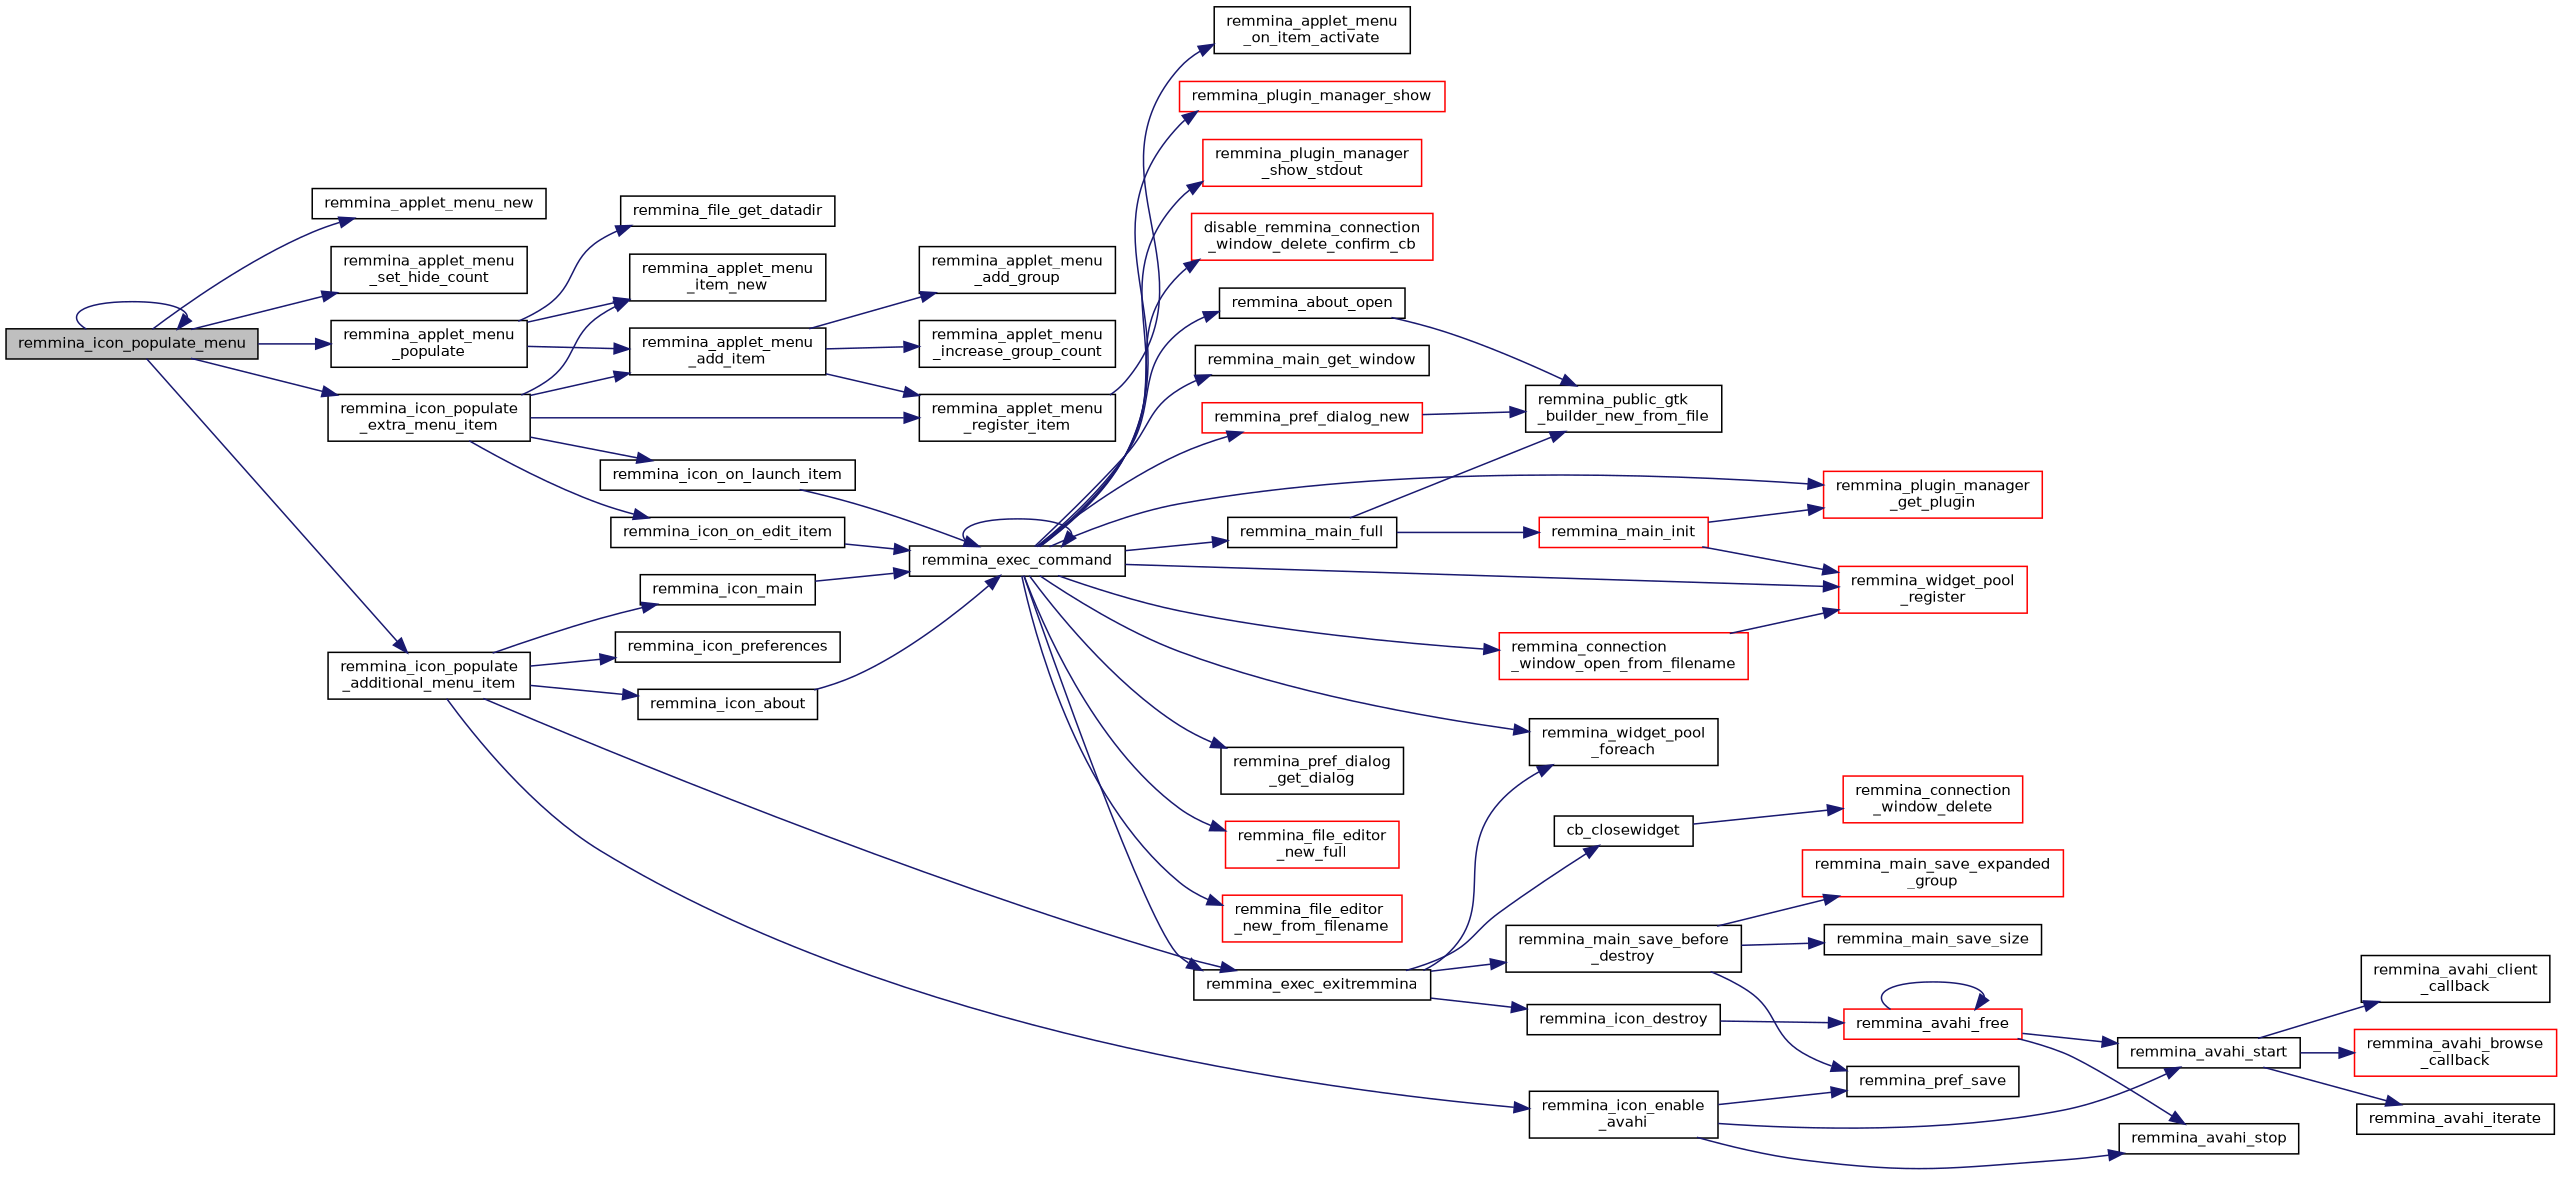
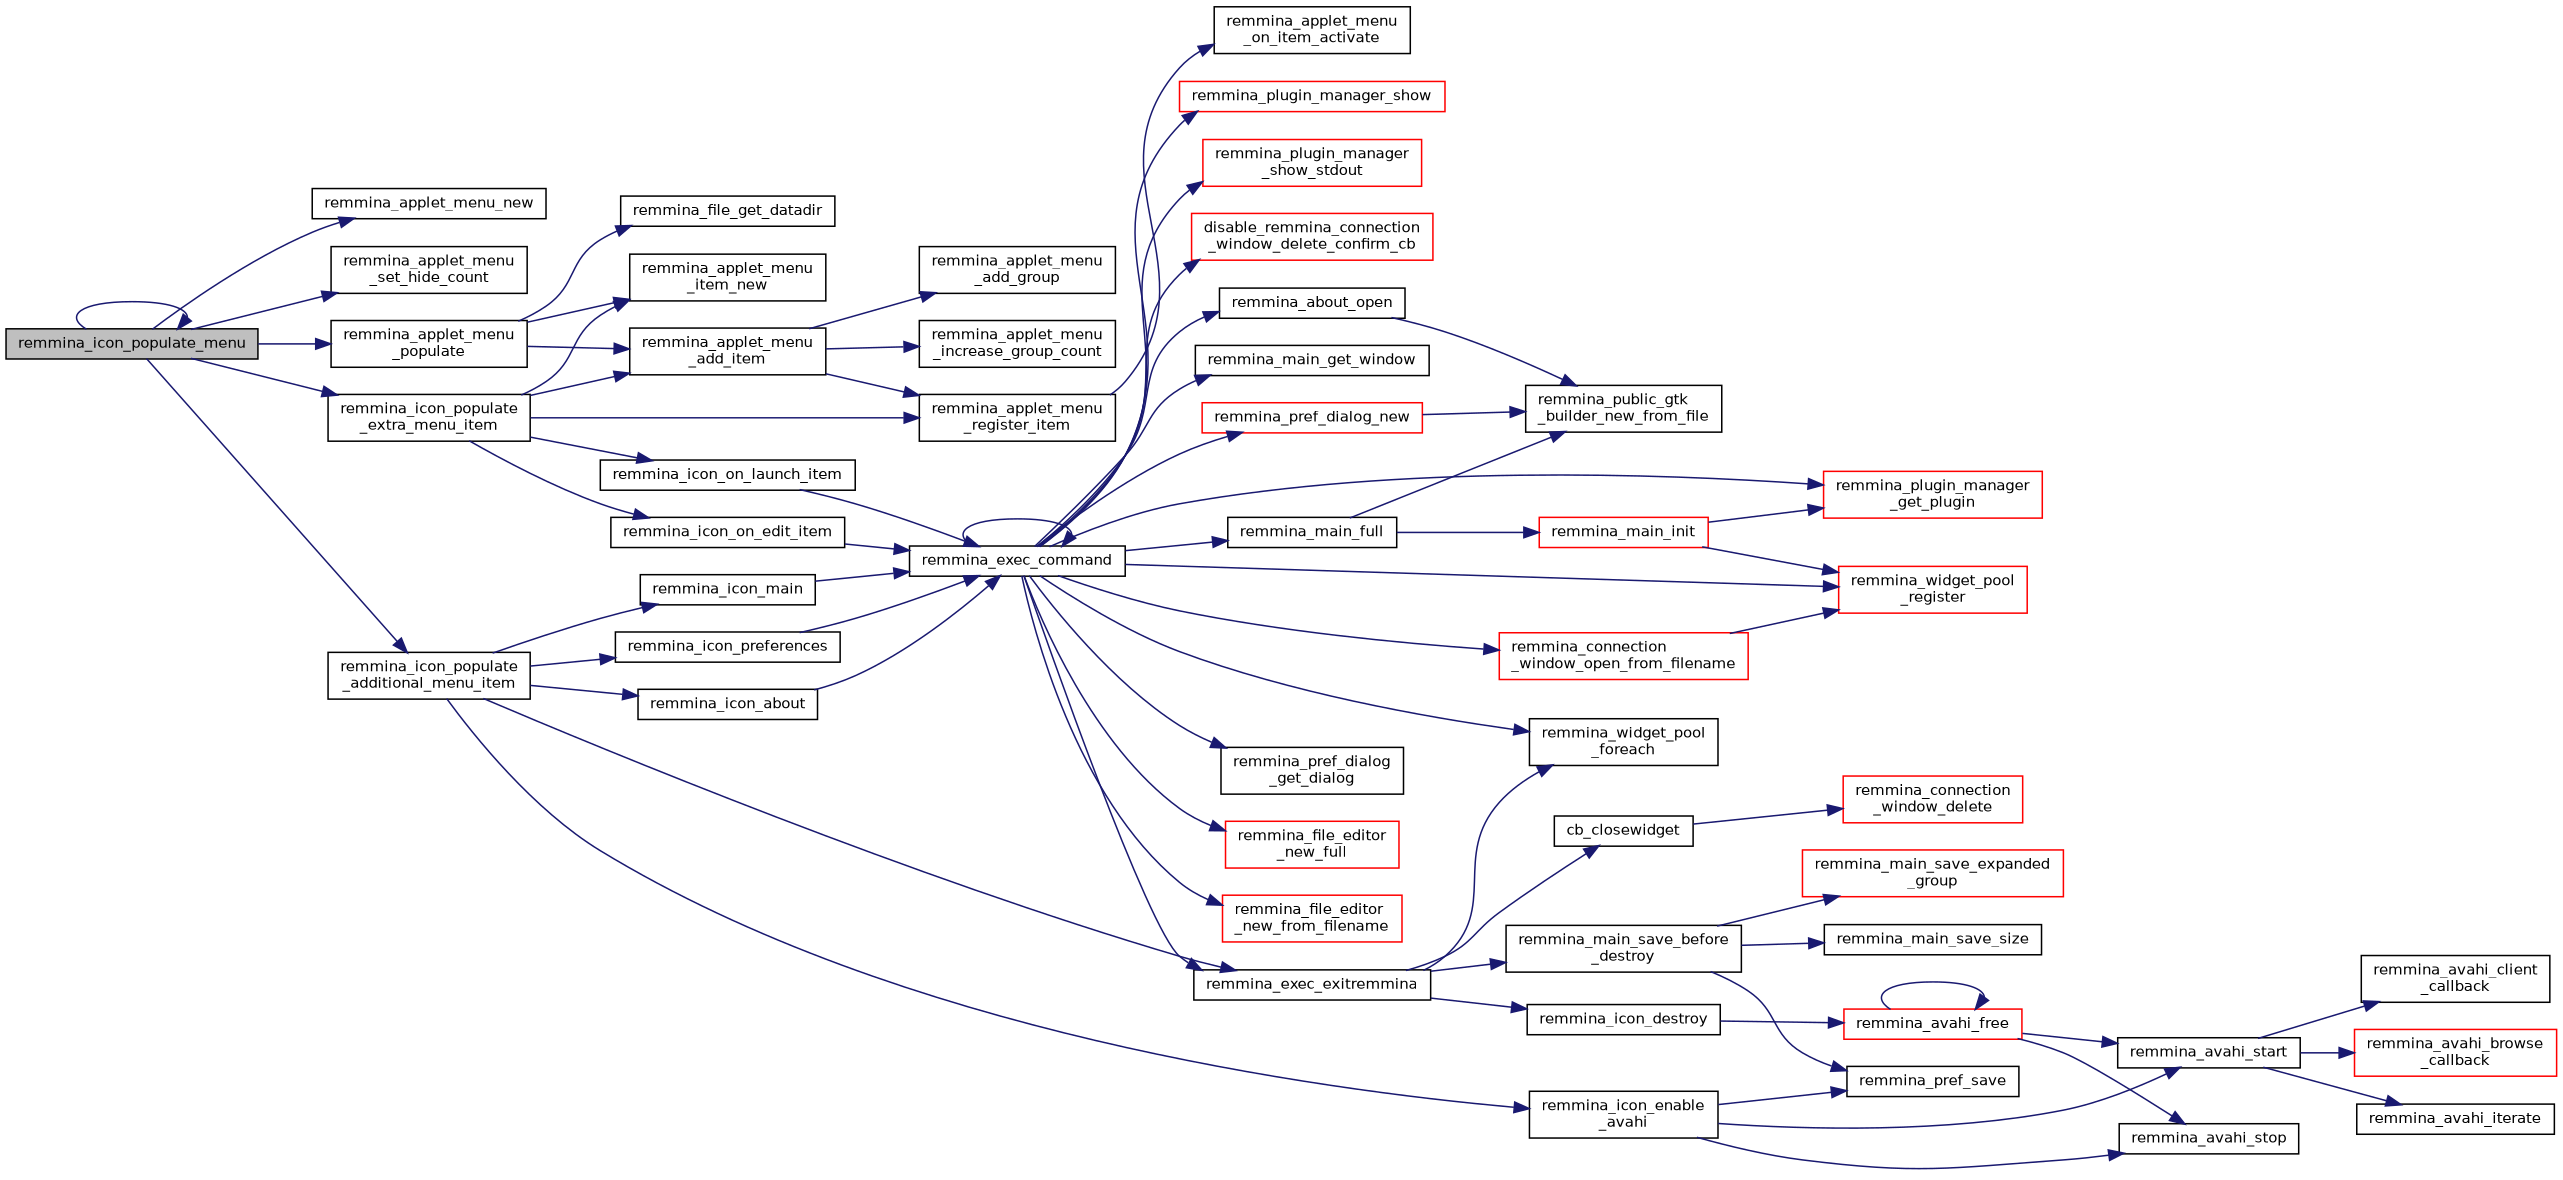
edge "remmina_icon_preferences" -> "remmina_exec_command": added
